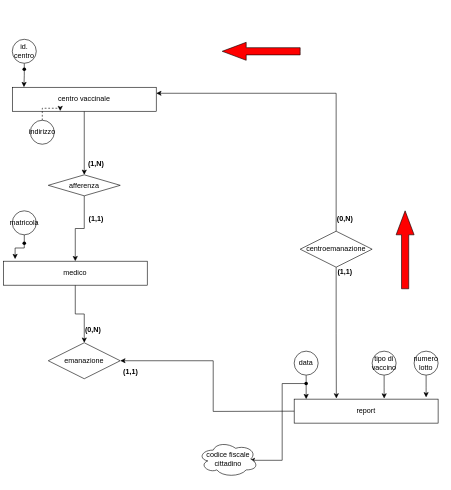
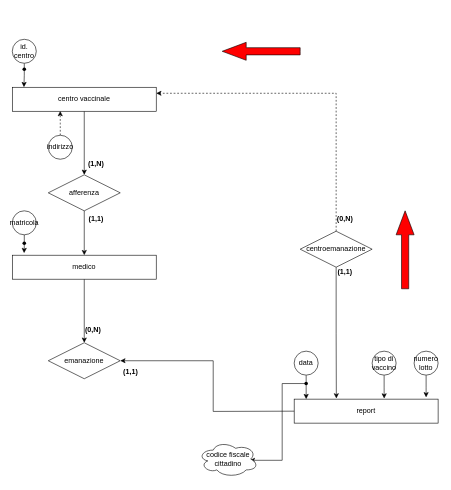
edge "centroemanazione" -> "centro vaccinale": style solid -> dashed
node "indirizzo": moved (42, 132) -> (60, 147)
node "afferenza": size 72x21 -> 72x36
node "medico": moved (75, 273) -> (84, 267)
